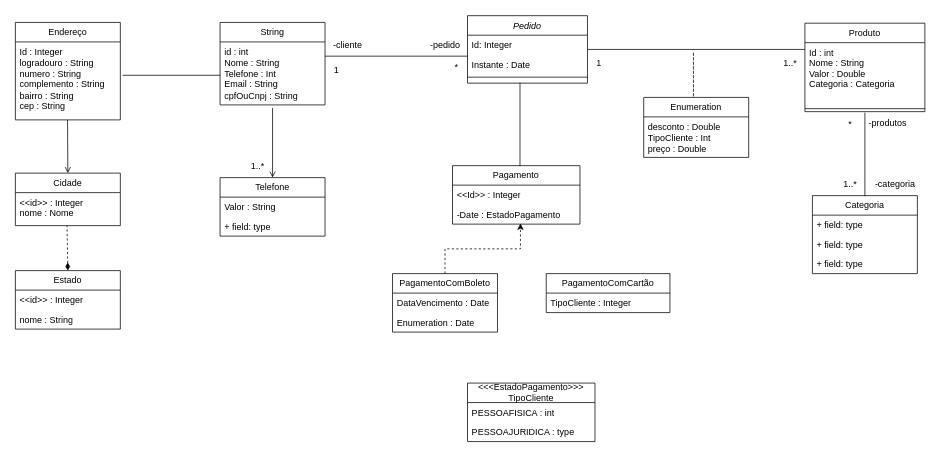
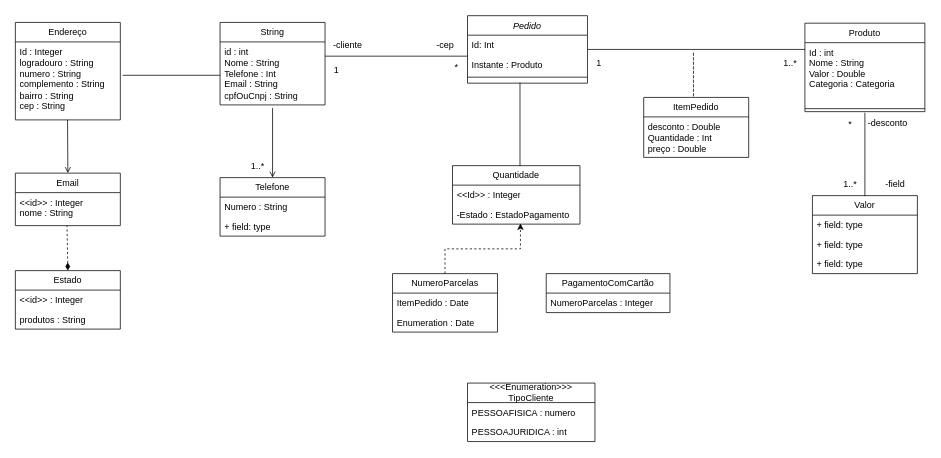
node "-pedido": label "-pedido" -> "-cep"
node "Id: Integer": label "Id: Integer" -> "Id: Int"
node "Instante : Date": label "Instante : Date" -> "Instante : Produto"
node "Enumeration": label "Enumeration" -> "ItemPedido"
node "-produtos": label "-produtos" -> "-desconto"
node "desconto : Double TipoCliente : Int preço : Double": label "desconto : Double TipoCliente : Int preço : Double" -> "desconto : Double Quantidade : Int preço : Double"
node "Pagamento": label "Pagamento" -> "Quantidade"
node "Cidade": label "Cidade" -> "Email"
node "-categoria": label "-categoria" -> "-field"
node "Categoria": label "Categoria" -> "Valor"
node "<<id>> : Integer nome : Nome": label "<<id>> : Integer nome : Nome" -> "<<id>> : Integer nome : String"
node "Valor : String": label "Valor : String" -> "Numero : String"
node "-Date : EstadoPagamento": label "-Date : EstadoPagamento" -> "-Estado : EstadoPagamento"
node "PagamentoComBoleto": label "PagamentoComBoleto" -> "NumeroParcelas"
node "DataVencimento : Date": label "DataVencimento : Date" -> "ItemPedido : Date"
node "TipoCliente : Integer": label "TipoCliente : Integer" -> "NumeroParcelas : Integer"
node "nome : String": label "nome : String" -> "produtos : String"
node "<<<EstadoPagamento>>> TipoCliente": label "<<<EstadoPagamento>>> TipoCliente" -> "<<<Enumeration>>> TipoCliente"
node "PESSOAFISICA : int": label "PESSOAFISICA : int" -> "PESSOAFISICA : numero"
node "PESSOAJURIDICA : type": label "PESSOAJURIDICA : type" -> "PESSOAJURIDICA : int"
